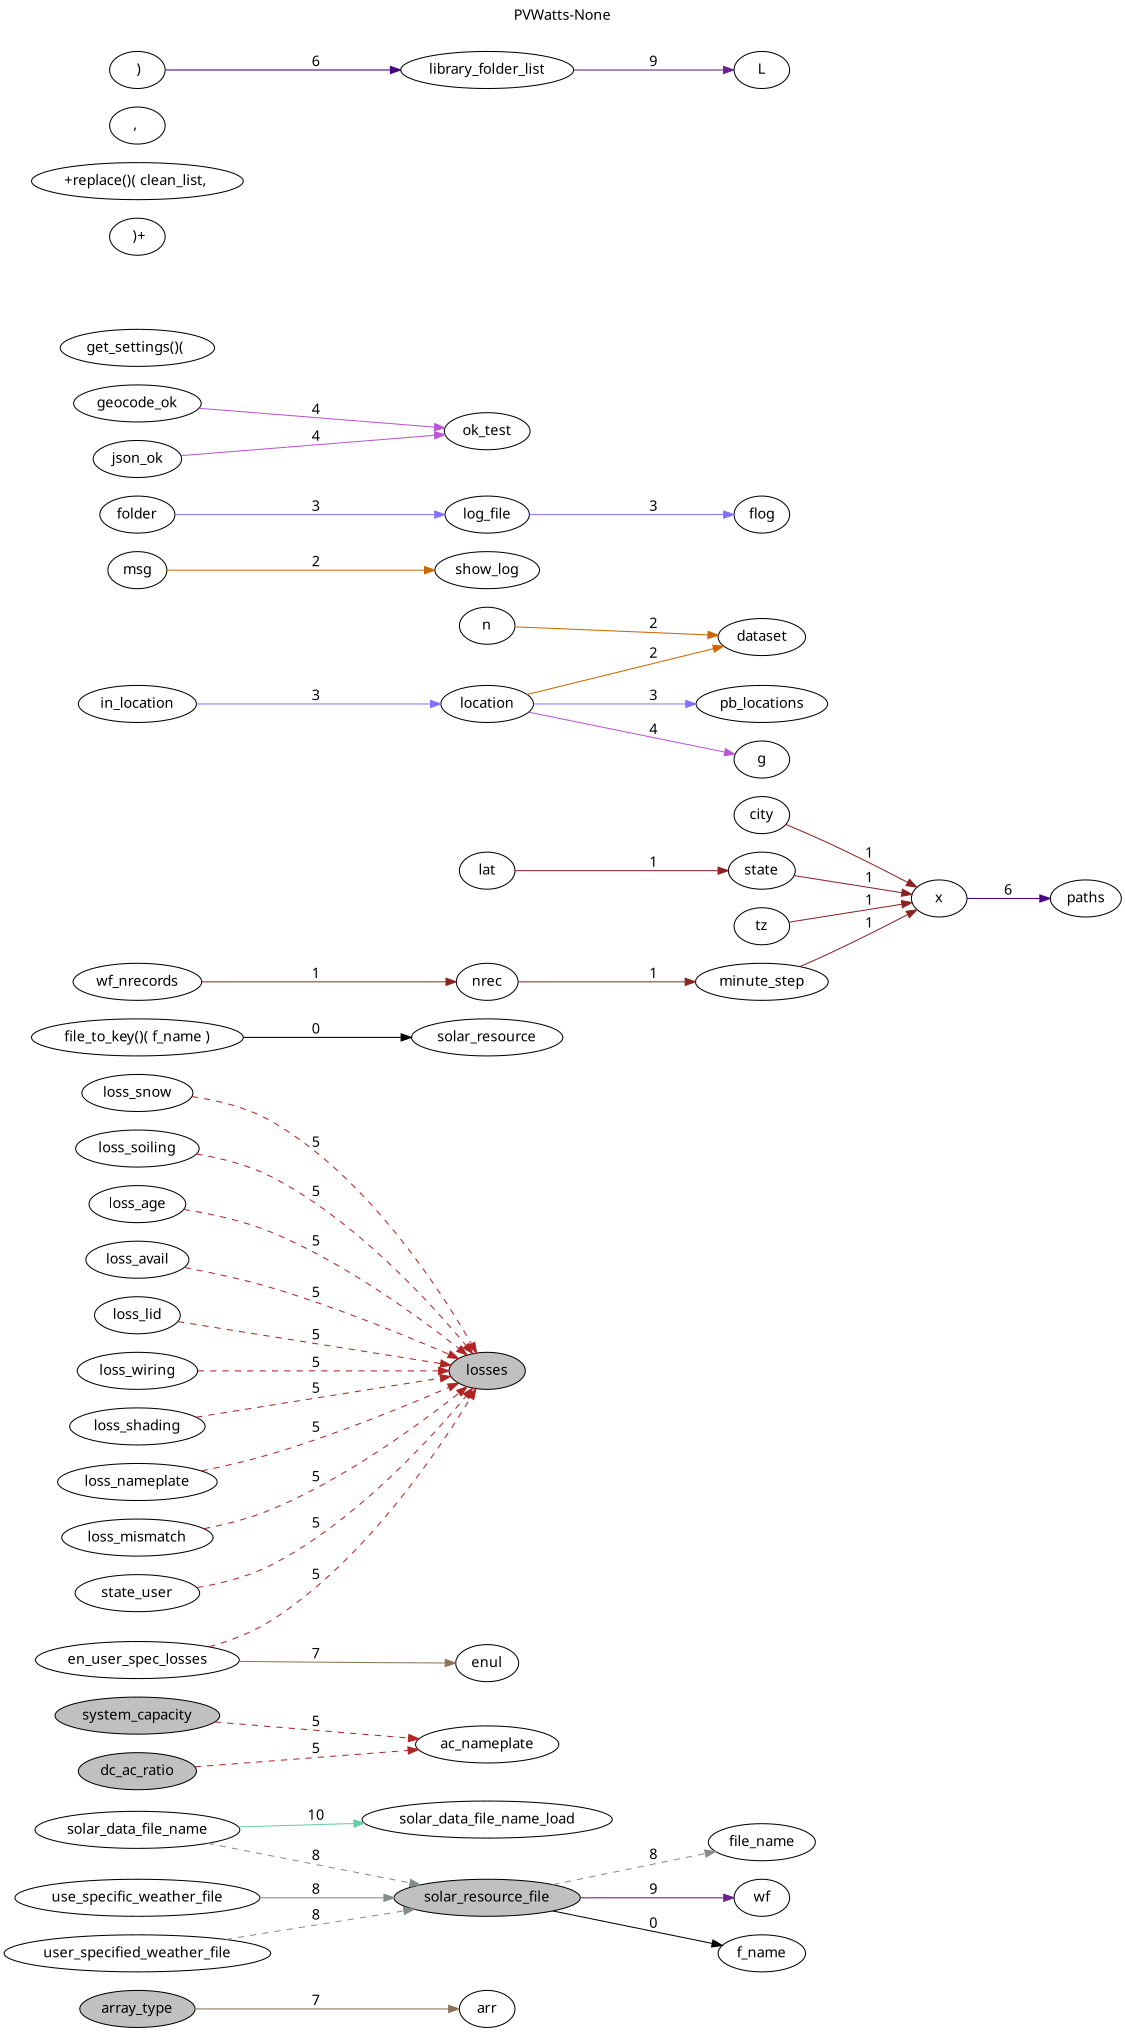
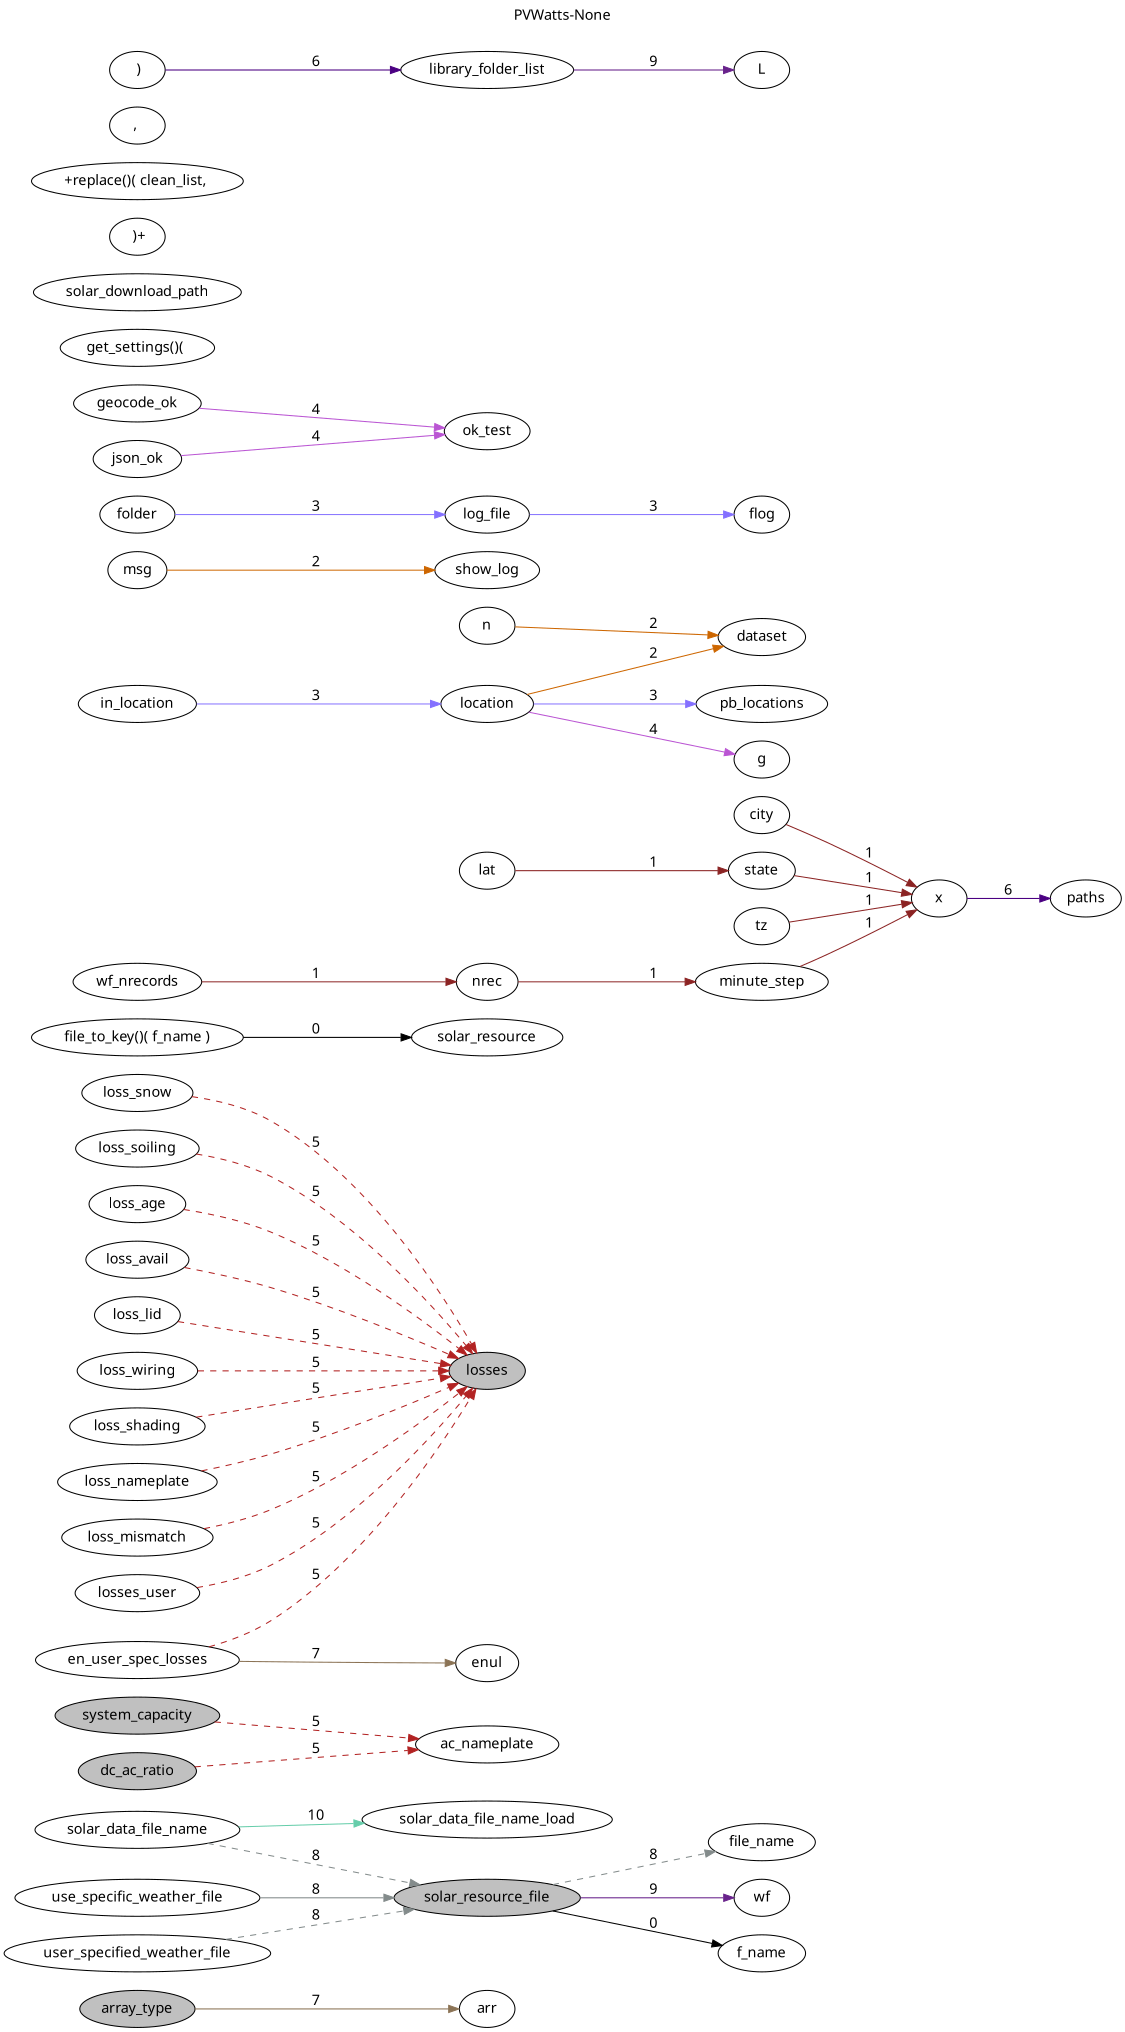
node "solar_download_path": added
node "state_user": label "state_user" -> "losses_user"
